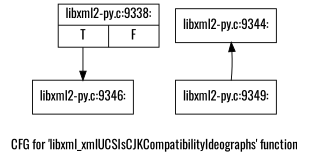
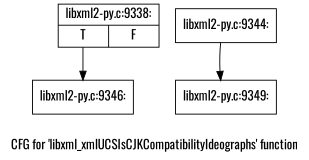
edge "libxml2-py.c:9349:" -> "libxml2-py.c:9344:": reversed
